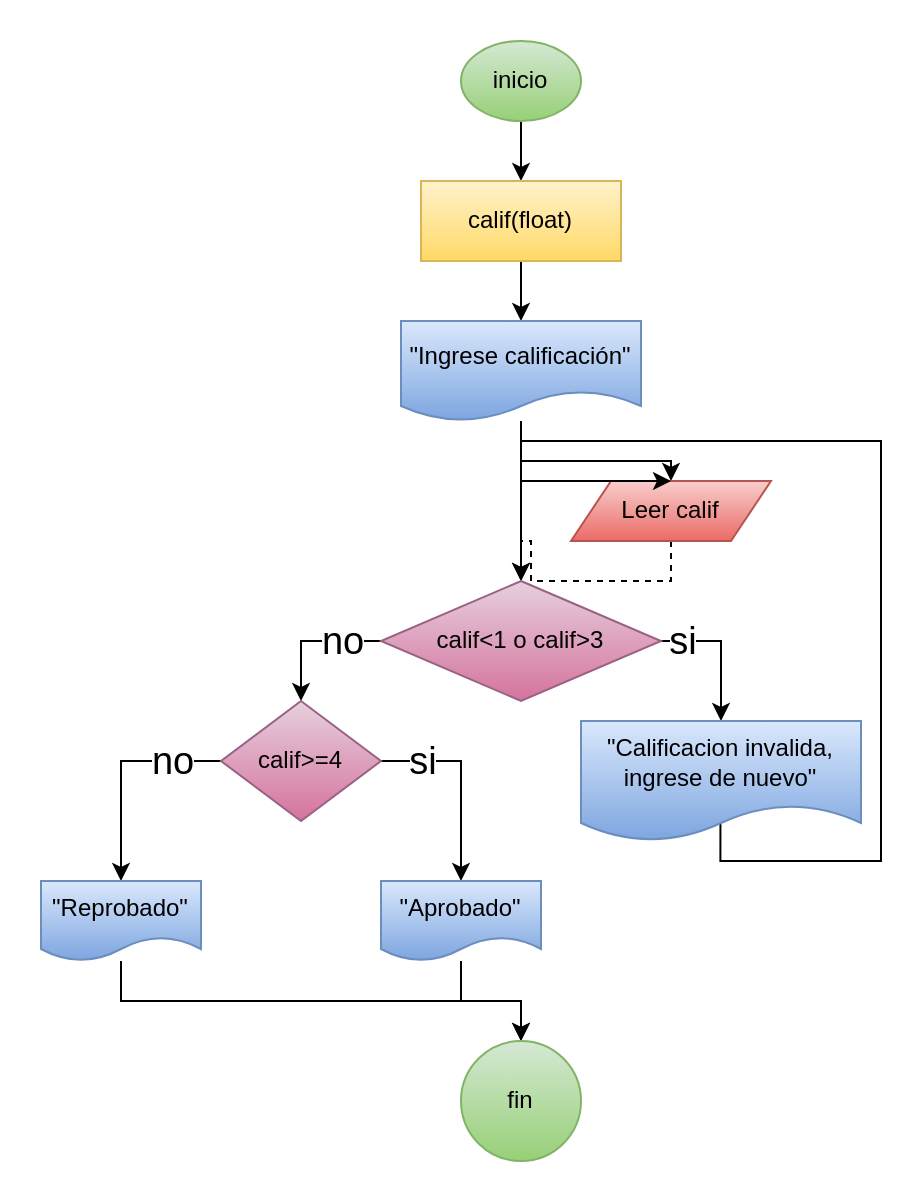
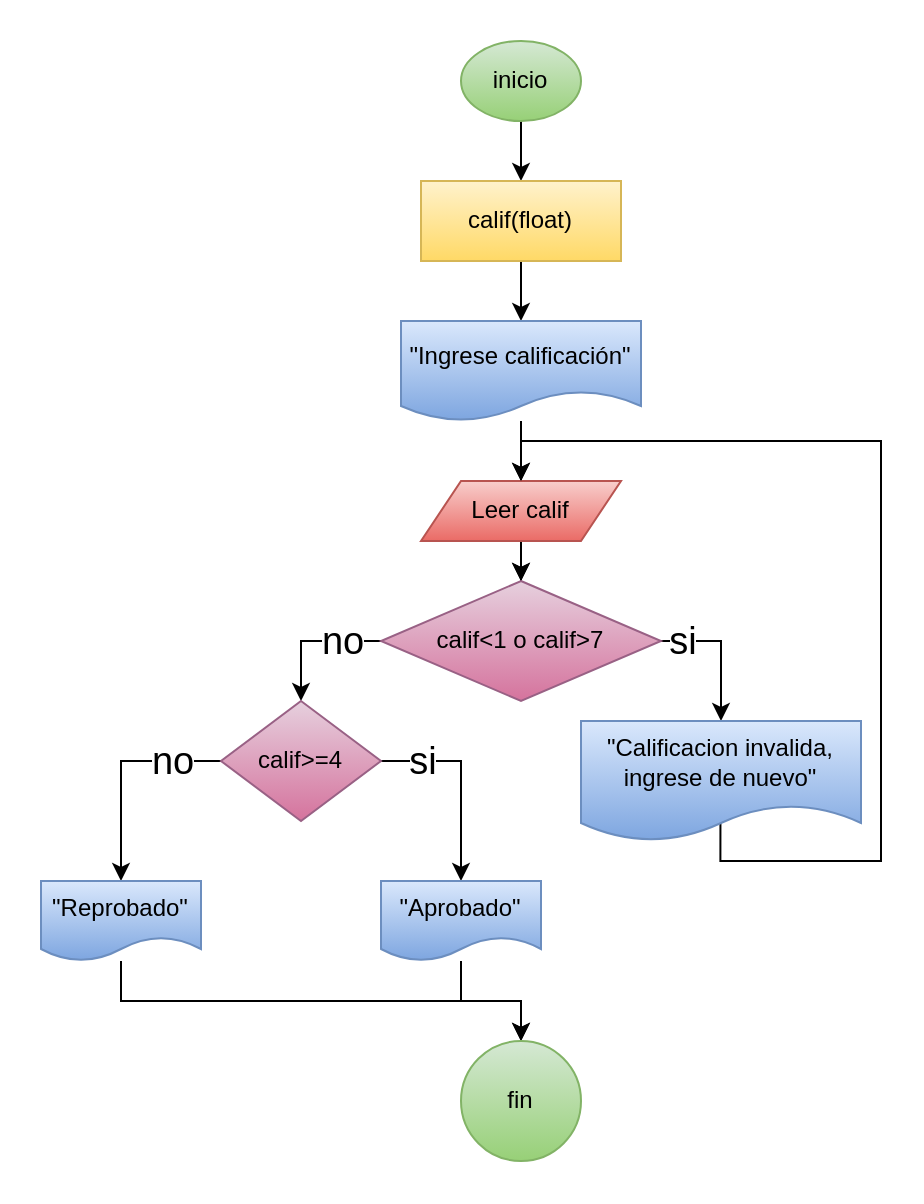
node "Leer calif": moved (671, 511) -> (521, 511)
node "calif<1 o calif>3": label "calif<1 o calif>3" -> "calif<1 o calif>7"
